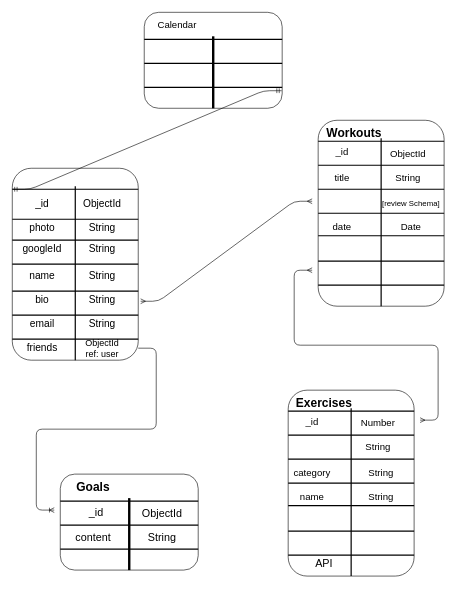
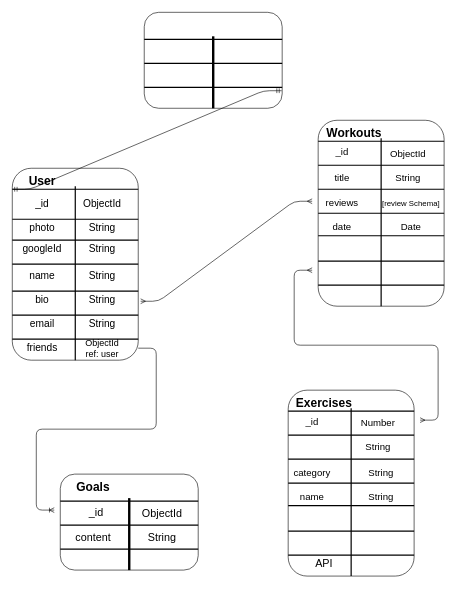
node "Calendar": removed
node "User": added
node "reviews": added
